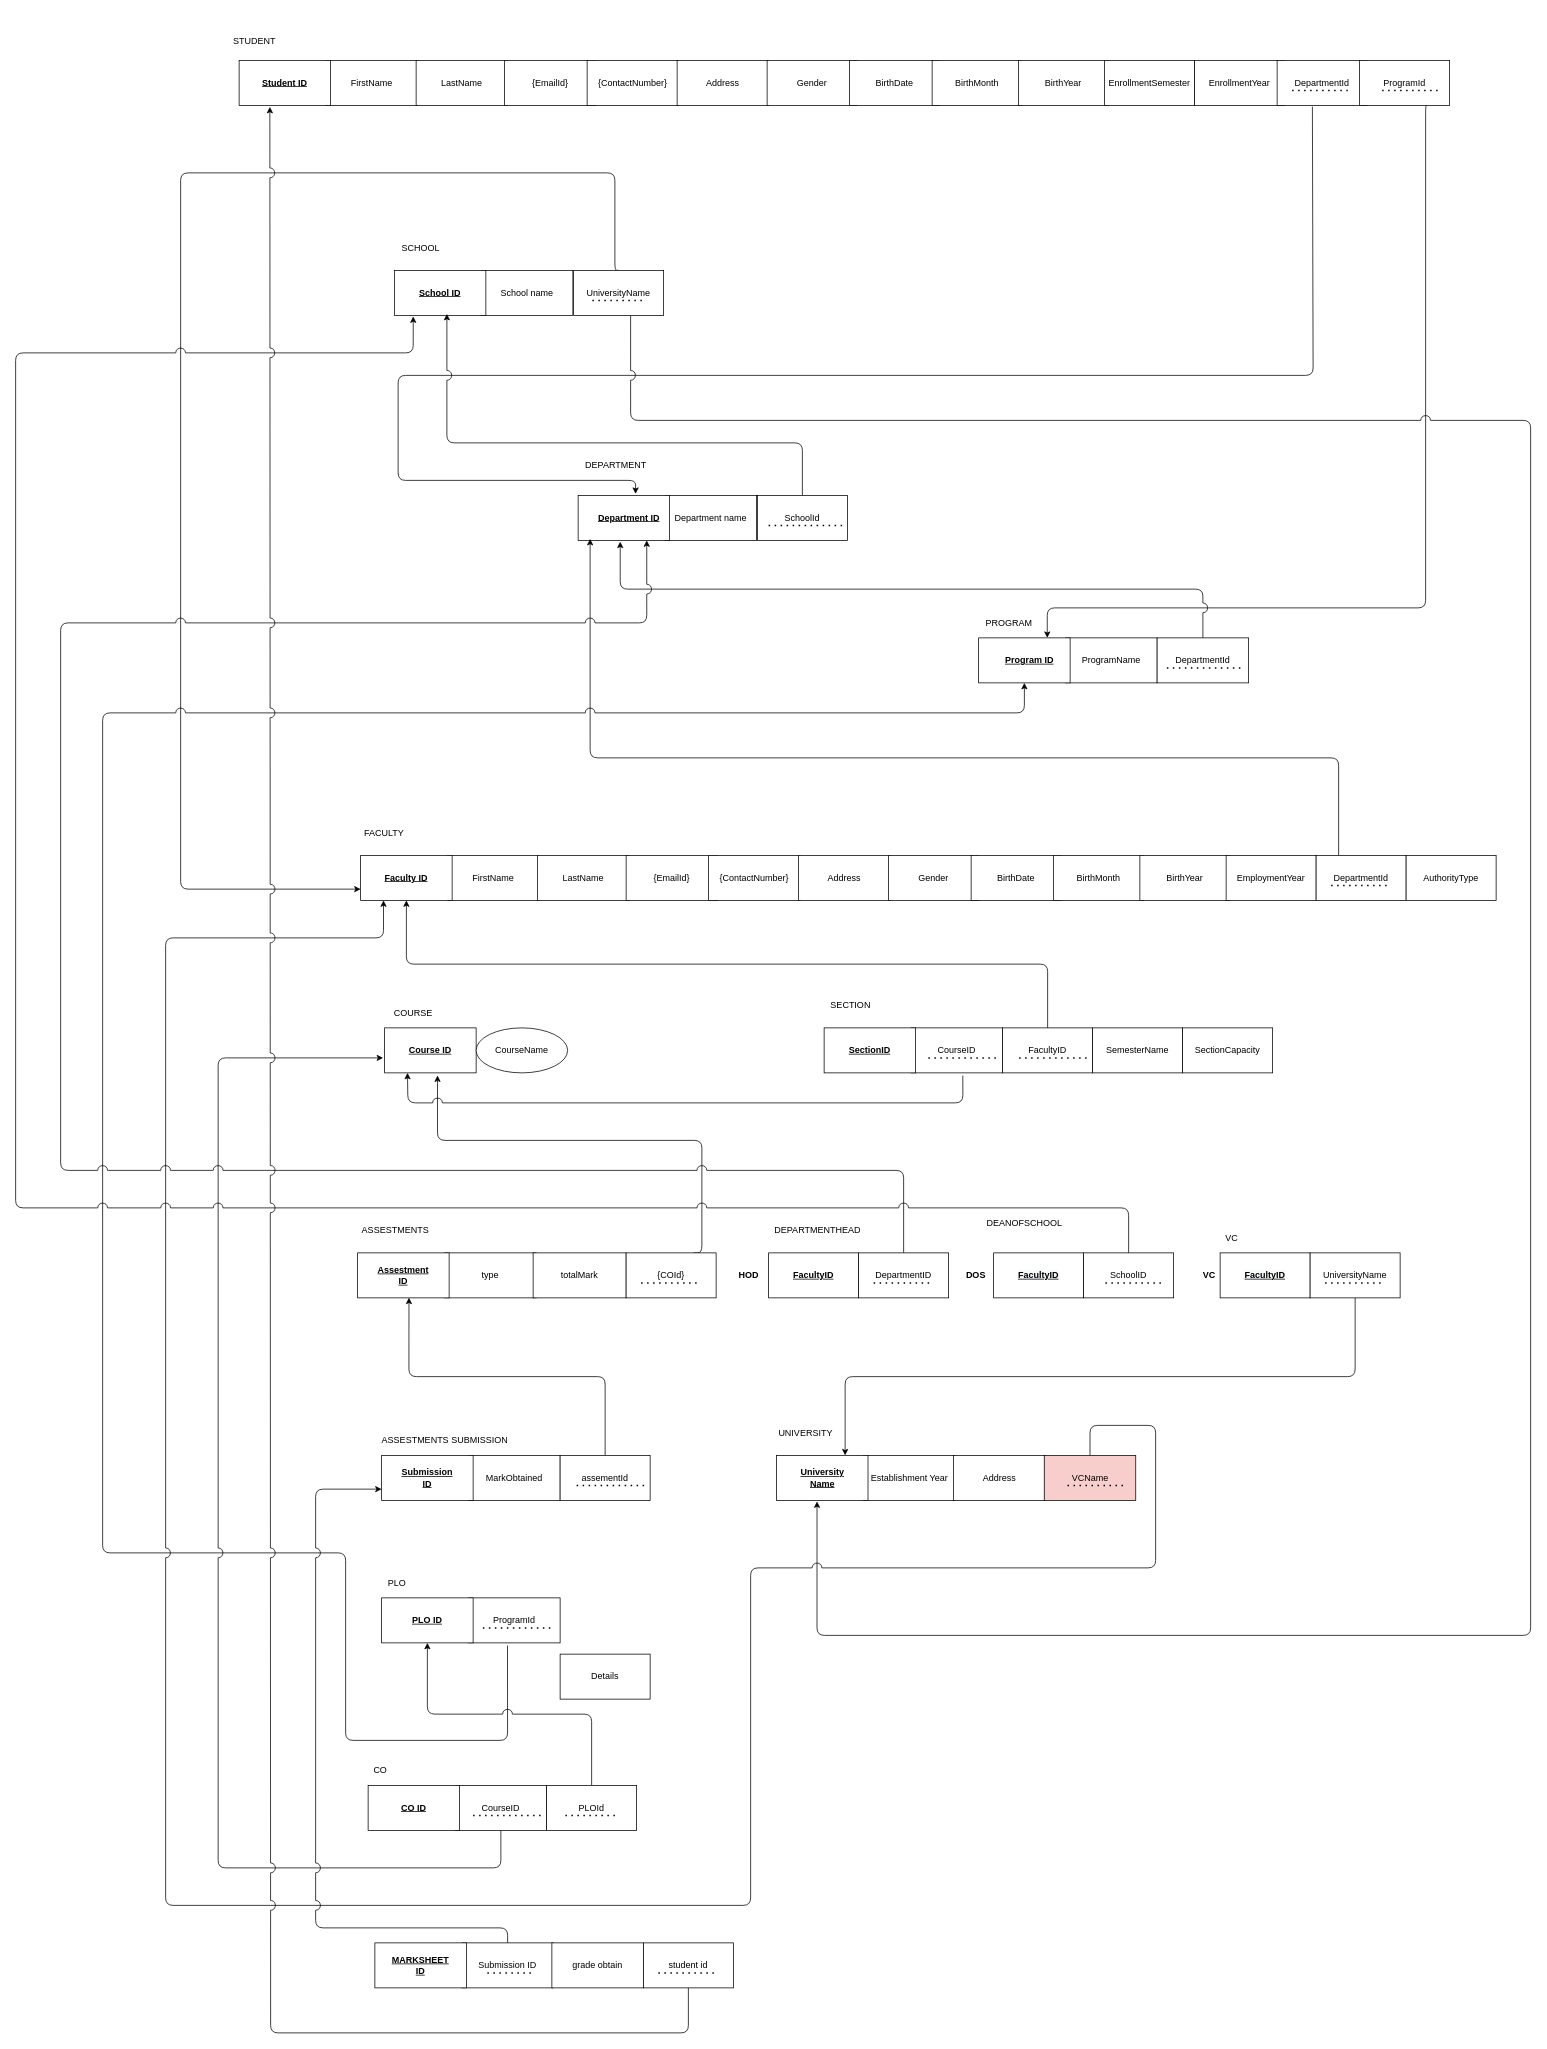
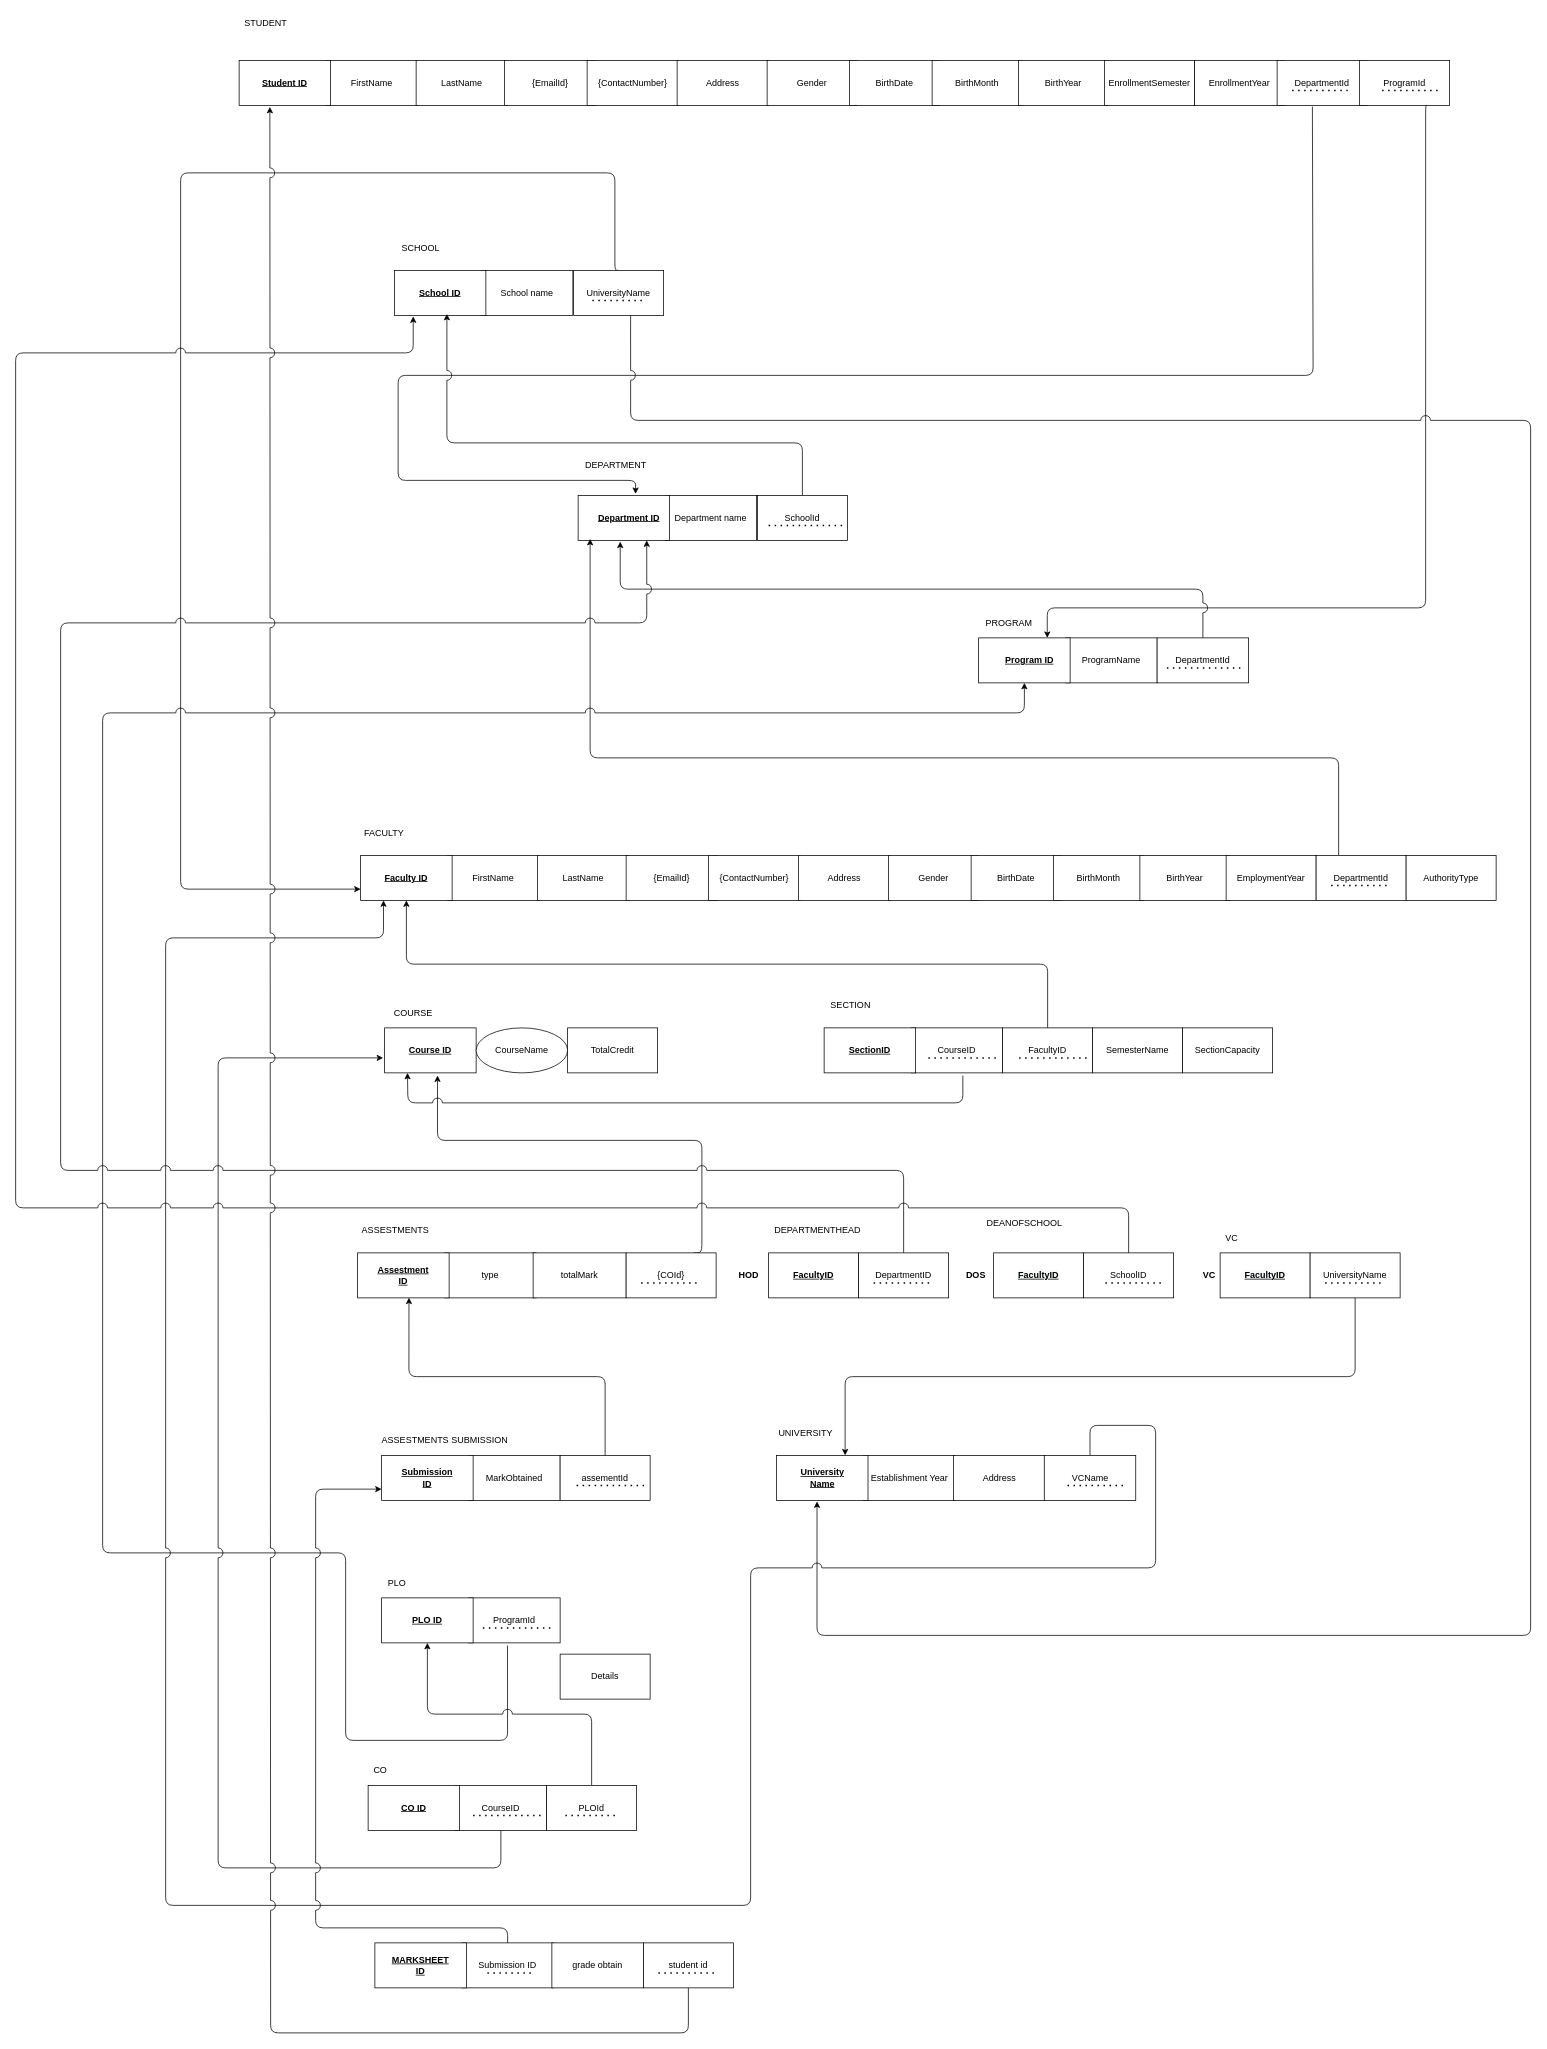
node "STUDENT": moved (254, 42) -> (265, 23)
node "TotalCredit": added
node "VCName": fillcolor #f8cecc -> #ffffff
